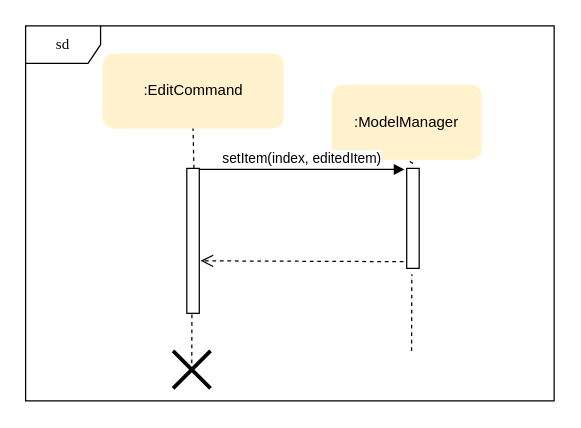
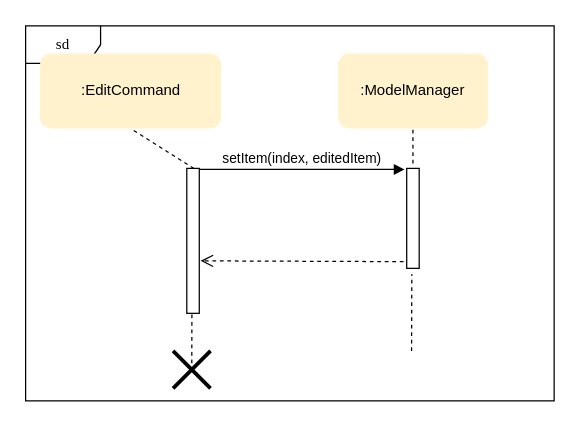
node ":EditCommand": moved (193, 91) -> (131, 91)
node ":ModelManager": moved (407, 122) -> (413, 91)
